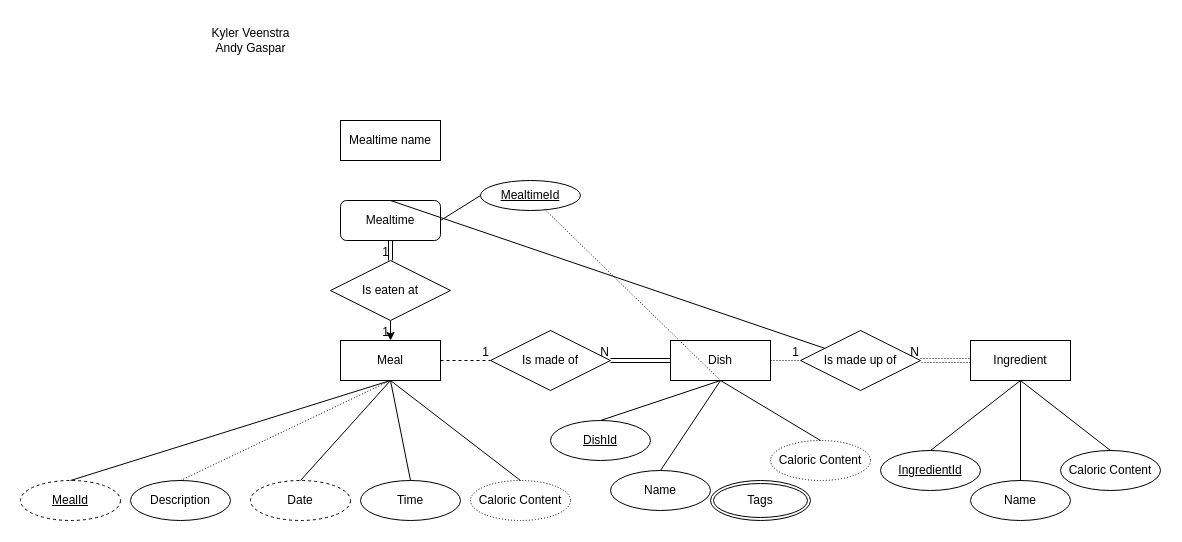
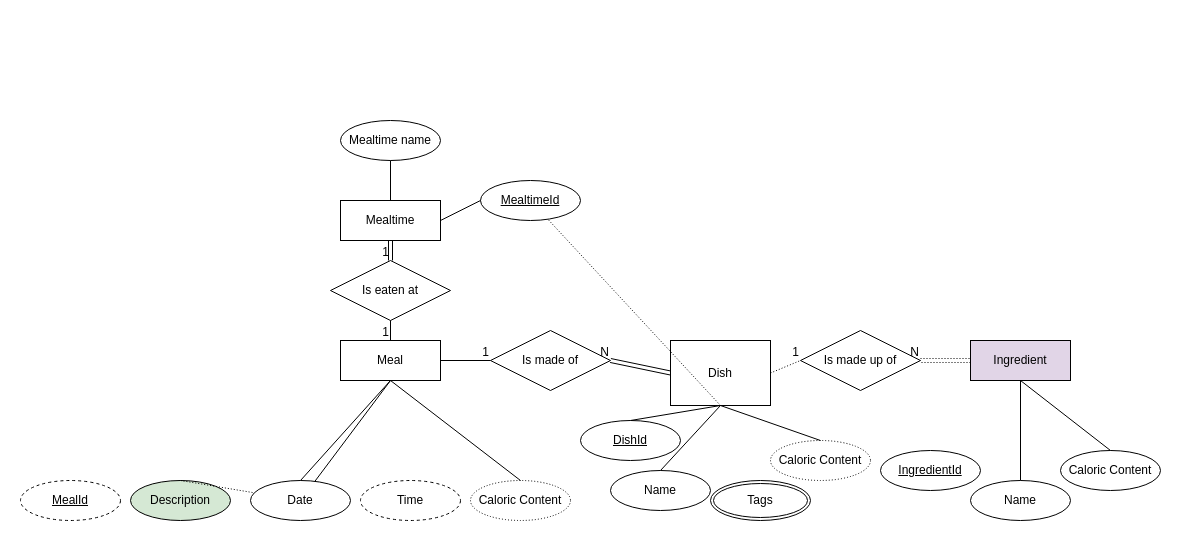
node "Kyler Veenstra Andy Gaspar": removed
node "Mealtime name": shape rectangle -> ellipse
node "MealtimeId": size 100x30 -> 100x40
node "Mealtime": shape rounded rectangle -> rectangle
edge "Mealtime" -- "Is made up of": now "Mealtime" -- "Mealtime name"
edge "Is eaten at" -> "Meal": arrowhead classic -> none
edge "Meal" -- "Is made of": style dashed -> solid
node "Dish": size 100x40 -> 100x65
node "Ingredient": fillcolor #ffffff -> #e1d5e7
edge "Ingredient" -- "IngredientId": removed
edge "Meal" -- "Description": now "Date" -- "Description"
edge "Meal" -- "MealId": removed
edge "Meal" -- "Time": now "Meal" -- "Date"
node "DishId": moved (601, 441) -> (631, 441)
node "Description": fillcolor #ffffff -> #d5e8d4
node "Date": style dashed -> solid
node "Time": style solid -> dashed
